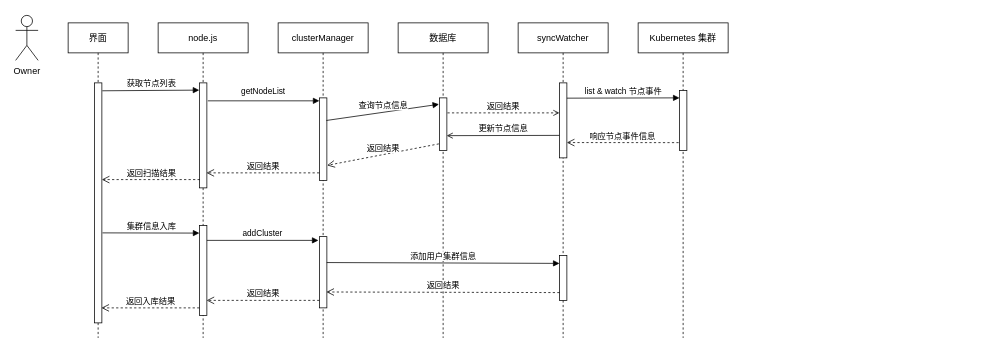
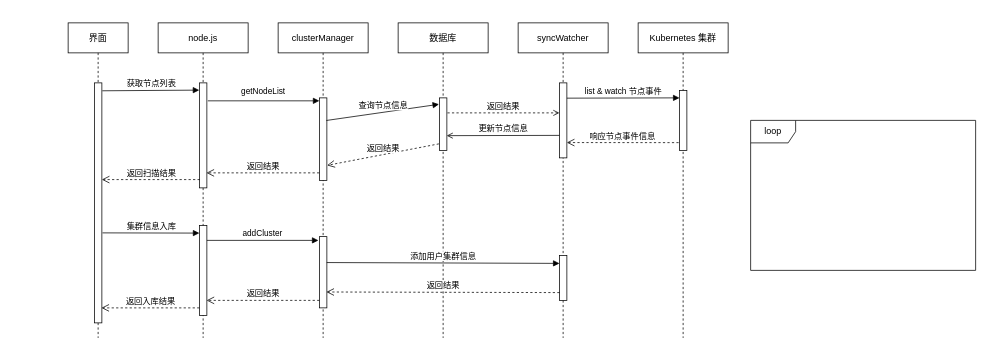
node "Owner": removed
node "loop": added
